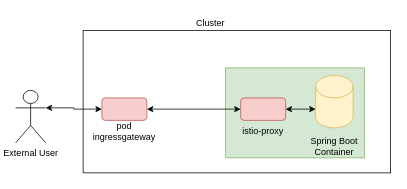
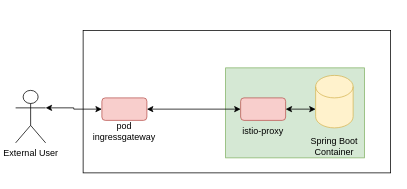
node "Cluster": removed
